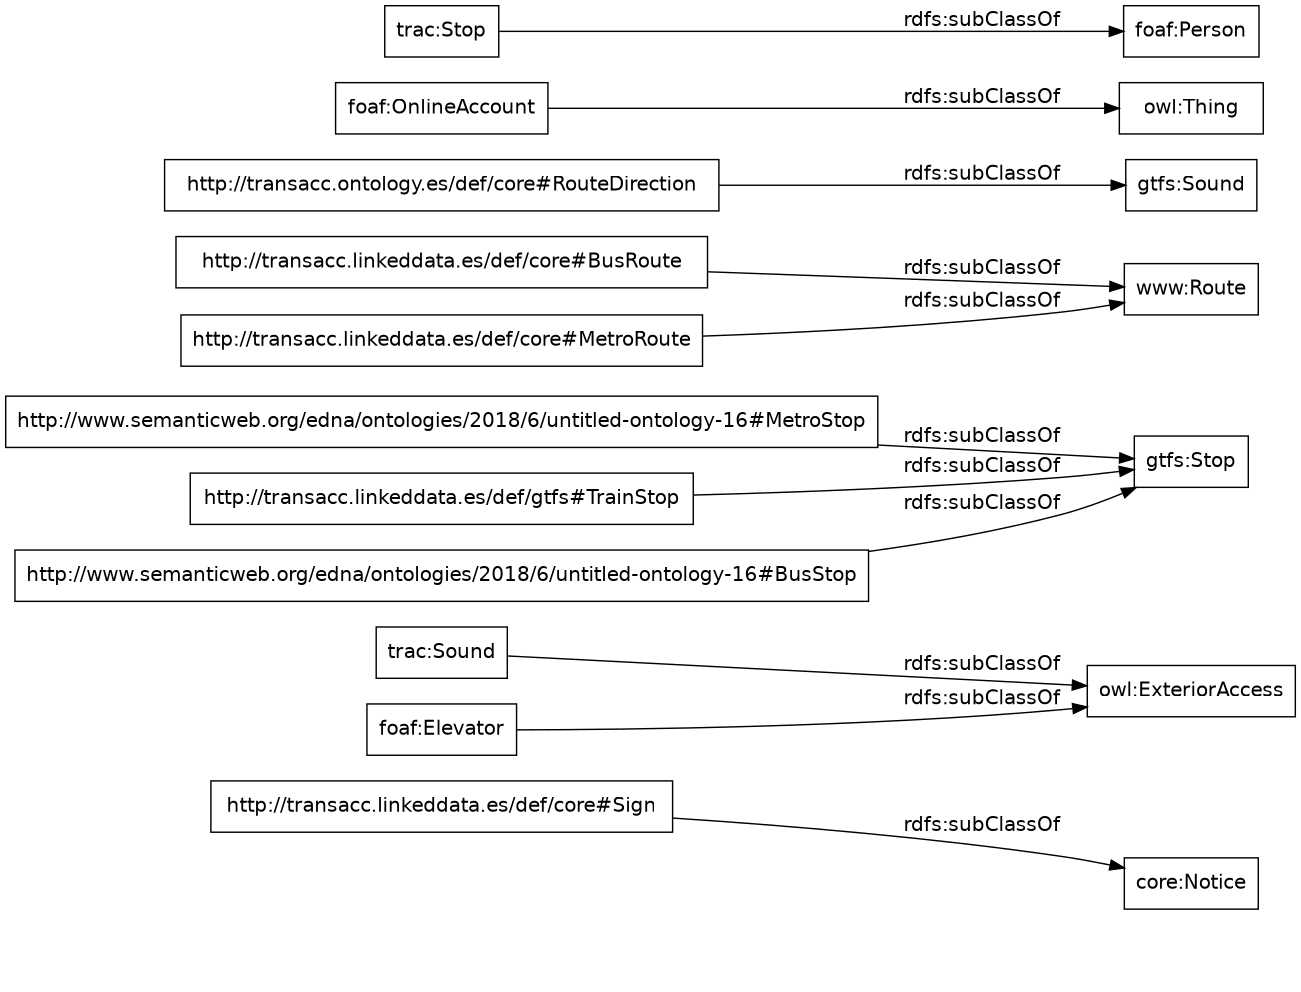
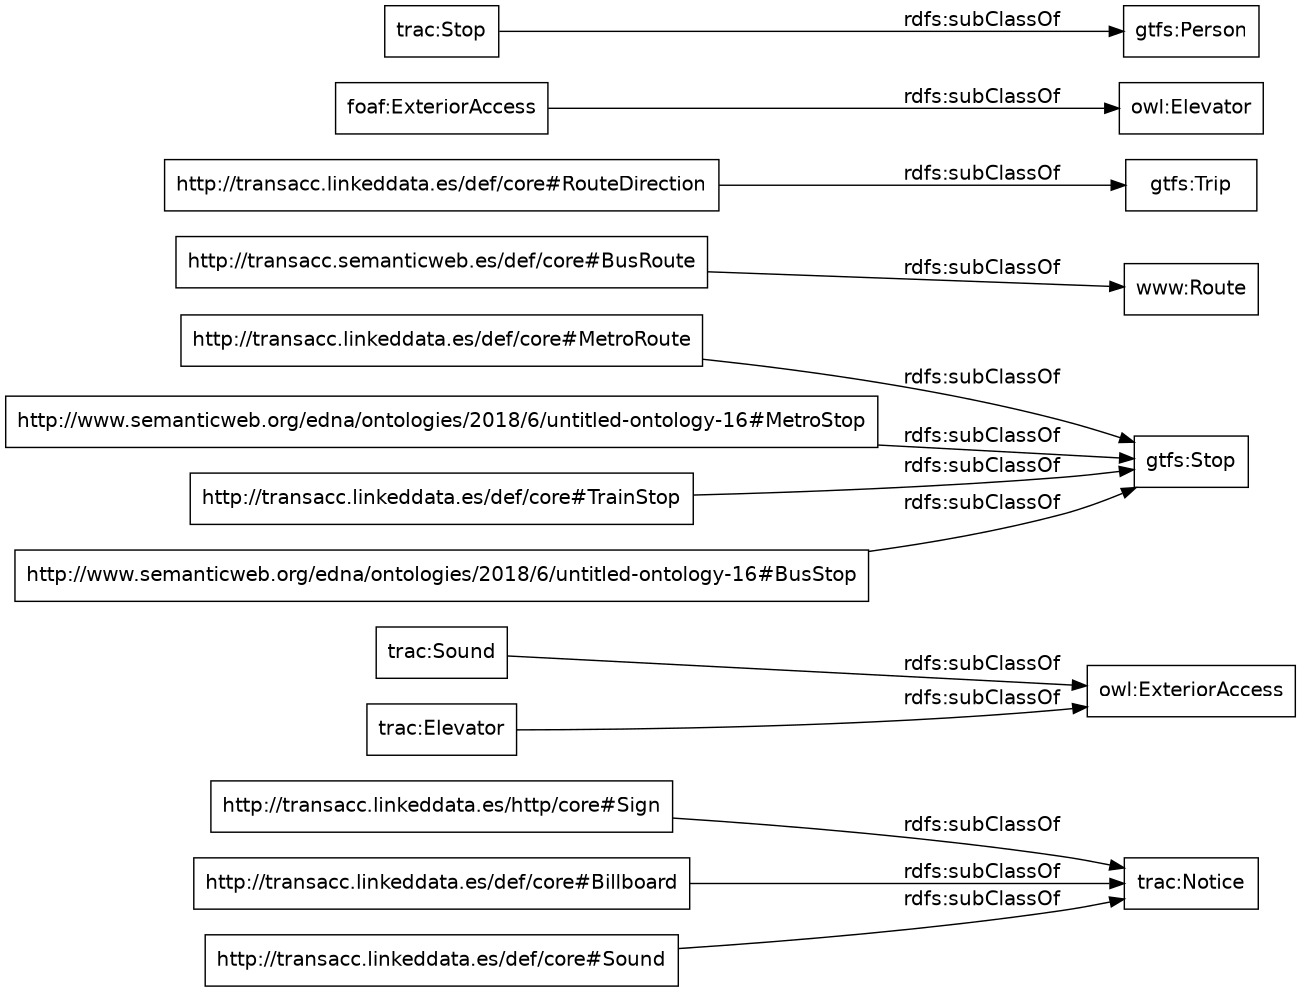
node "foaf:Person": label "foaf:Person" -> "gtfs:Person"
node "foaf:OnlineAccount": label "foaf:OnlineAccount" -> "foaf:ExteriorAccess"
node "owl:Thing": label "owl:Thing" -> "owl:Elevator"
node "http://transacc.ontology.es/def/core#RouteDirection": label "http://transacc.ontology.es/def/core#RouteDirection" -> "http://transacc.linkeddata.es/def/core#RouteDirection"
node "gtfs:Sound": label "gtfs:Sound" -> "gtfs:Trip"
node "http://transacc.linkeddata.es/def/core#BusRoute": label "http://transacc.linkeddata.es/def/core#BusRoute" -> "http://transacc.semanticweb.es/def/core#BusRoute"
edge "http://transacc.linkeddata.es/def/core#MetroRoute" -> "www:Route": now "http://transacc.linkeddata.es/def/core#MetroRoute" -> "gtfs:Stop"
node "http://transacc.linkeddata.es/def/gtfs#TrainStop": label "http://transacc.linkeddata.es/def/gtfs#TrainStop" -> "http://transacc.linkeddata.es/def/core#TrainStop"
node "foaf:Elevator": label "foaf:Elevator" -> "trac:Elevator"
node "http://transacc.linkeddata.es/def/core#Sign": label "http://transacc.linkeddata.es/def/core#Sign" -> "http://transacc.linkeddata.es/http/core#Sign"
node "http://transacc.linkeddata.es/def/core#Billboard": added
node "core:Notice": label "core:Notice" -> "trac:Notice"
node "http://transacc.linkeddata.es/def/core#Sound": added
